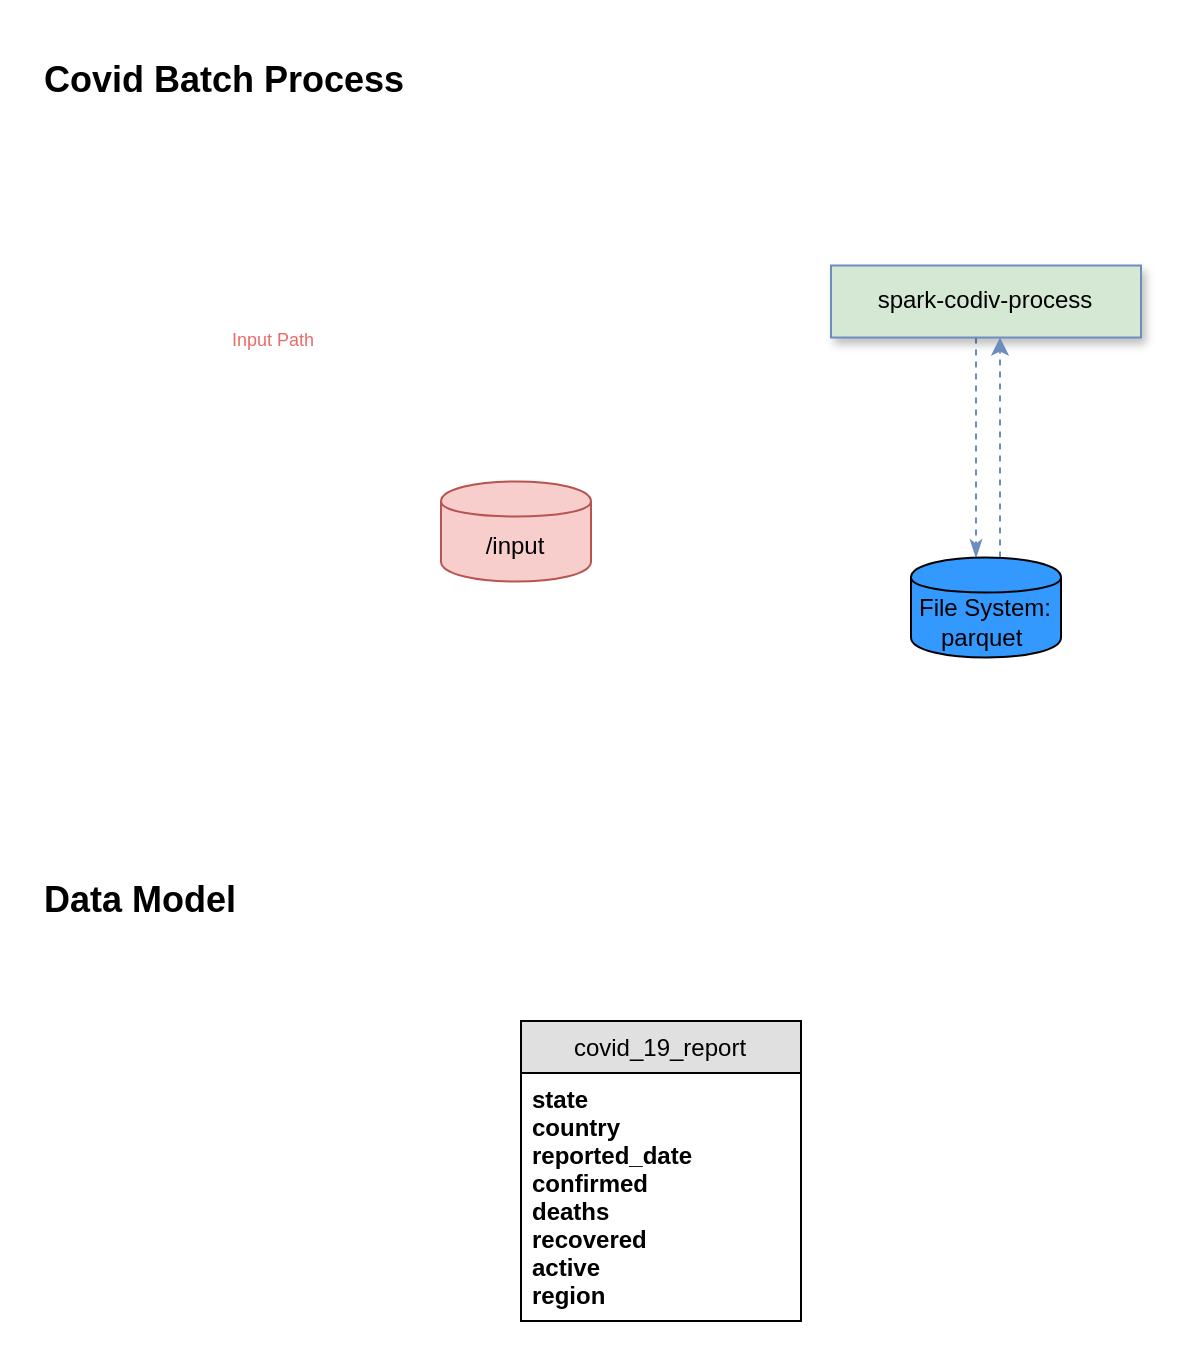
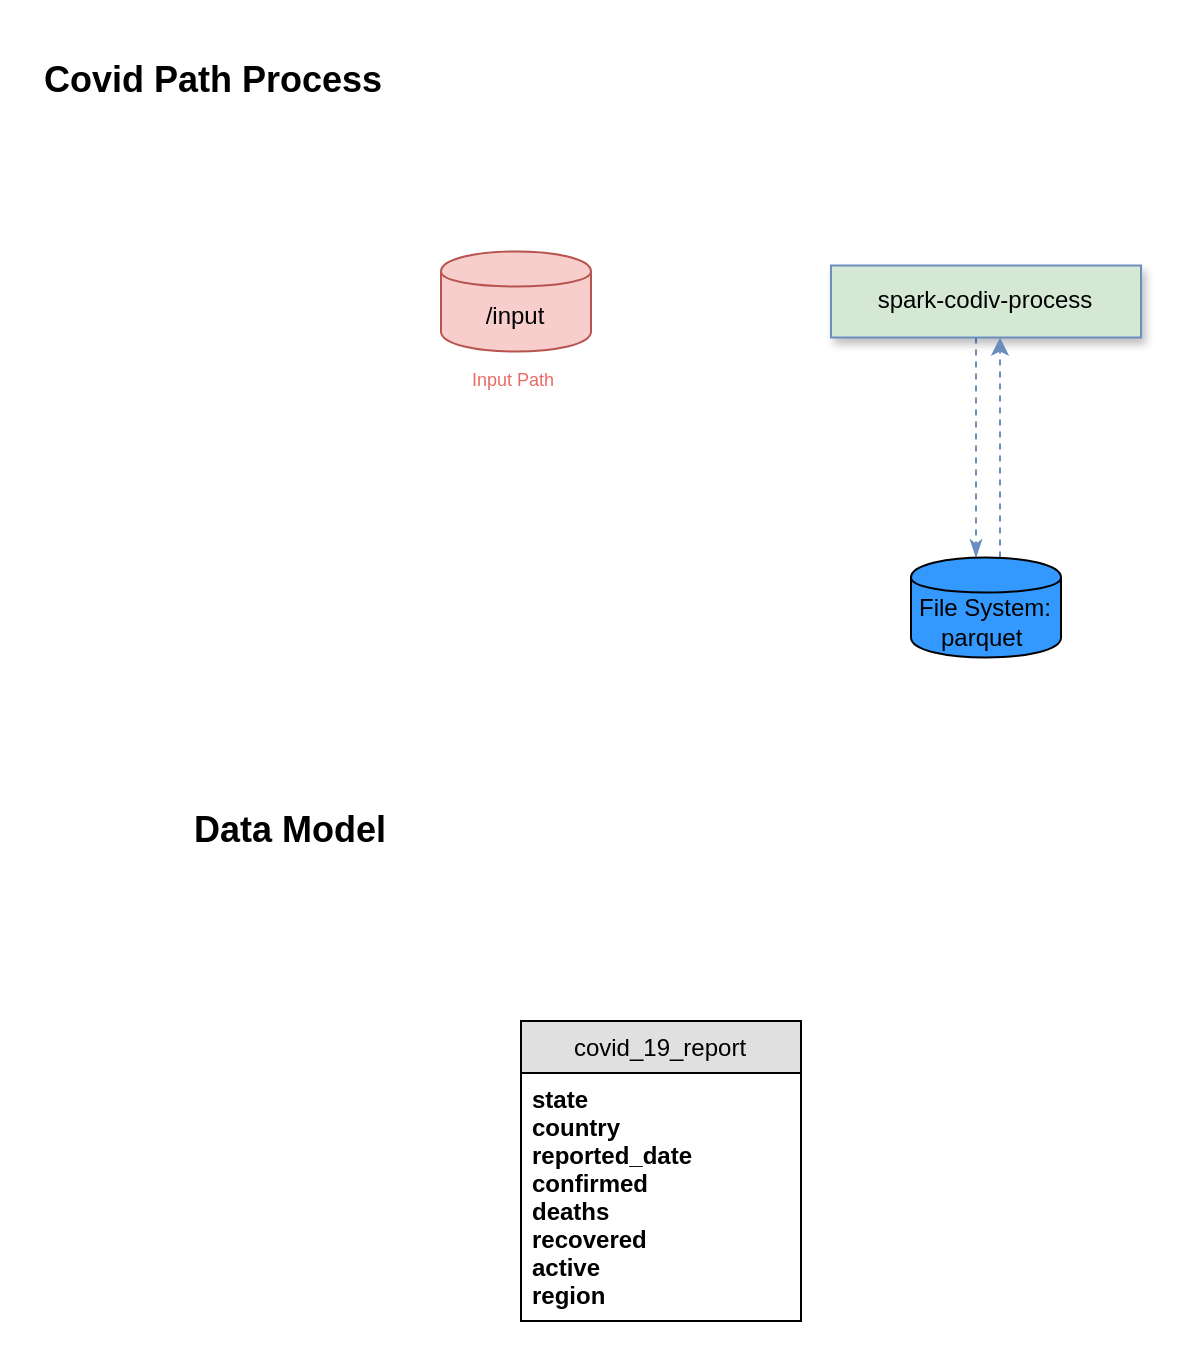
node "Covid Batch Process": label "Covid Batch Process" -> "Covid Path Process"
node "Input Path": moved (276, 341) -> (516, 381)
node "/input": moved (516, 532) -> (516, 302)
node "Data Model": moved (201, 901) -> (351, 831)
